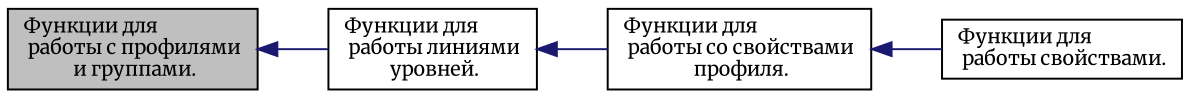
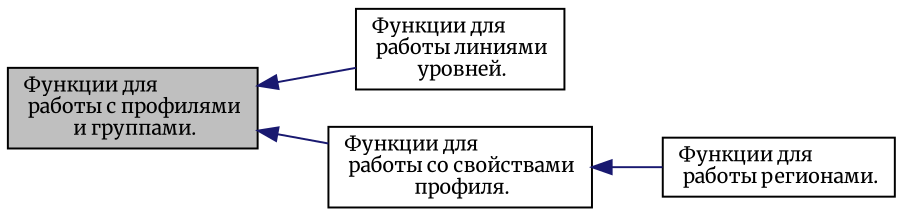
edge "Функции для работы со свойствами профиля." -> "Функции для работы линиями уровней.": now "Функции для работы со свойствами профиля." -> "Функции для работы с профилями и группами."
node "Функции для работы свойствами.": label "Функции для работы свойствами." -> "Функции для работы регионами."
